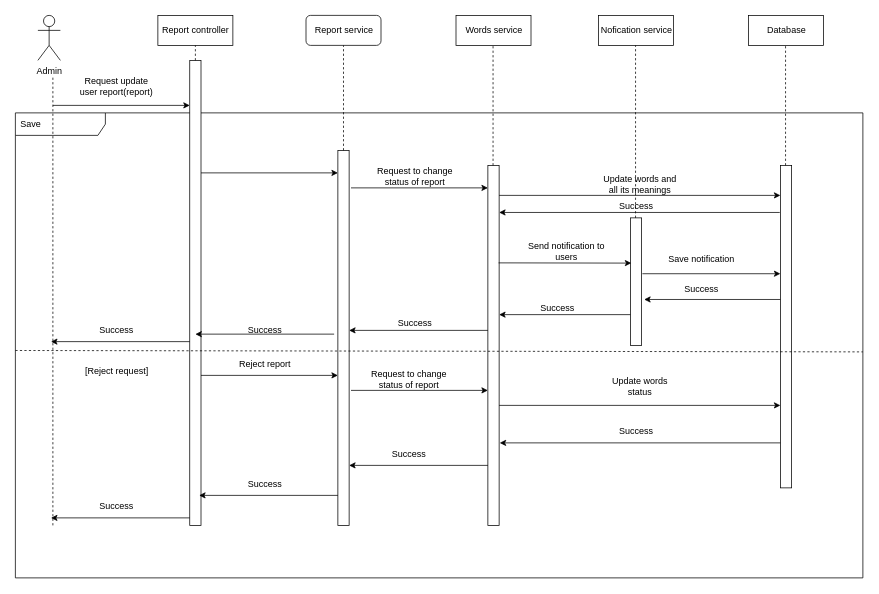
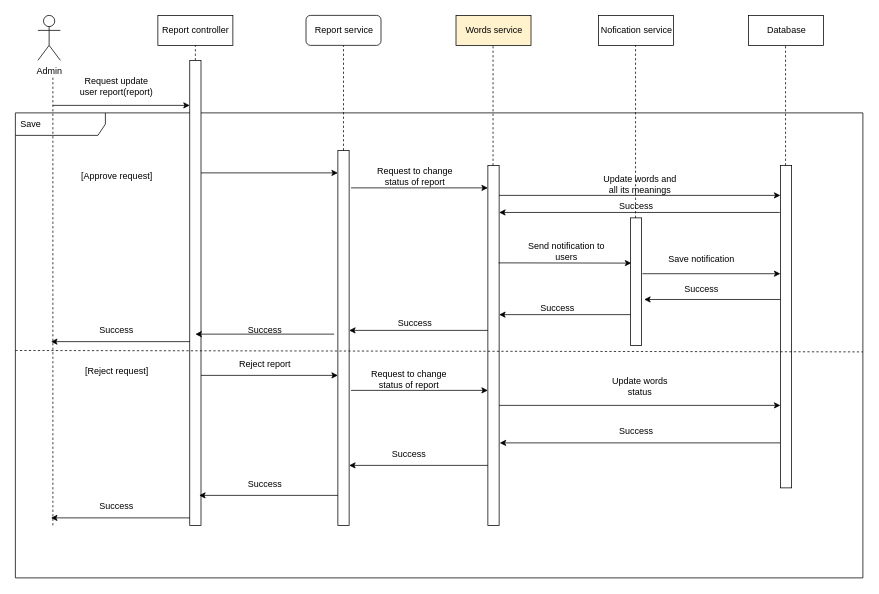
node "Words service": fillcolor #ffffff -> #fff2cc
node "[Approve request]": added
